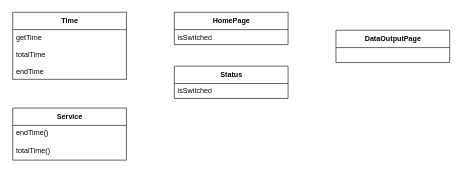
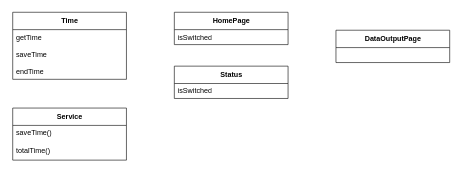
node "totalTime": label "totalTime" -> "saveTime"
node "endTime()": label "endTime()" -> "saveTime()"
